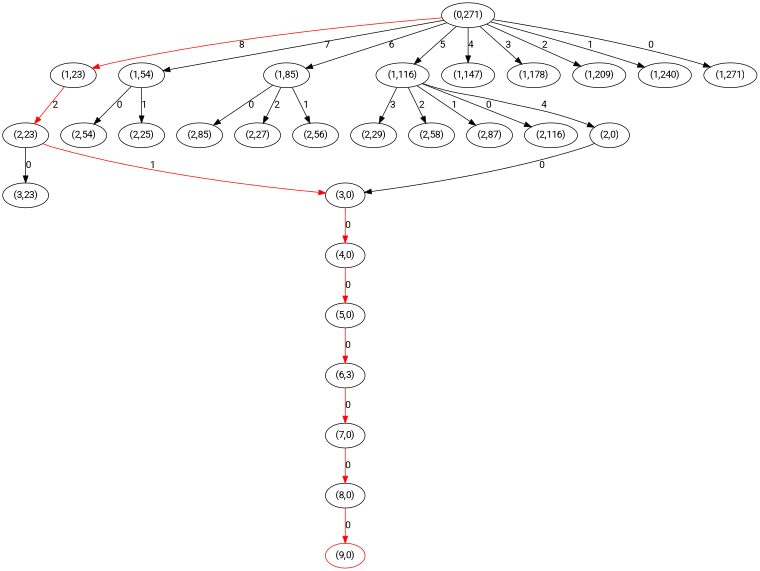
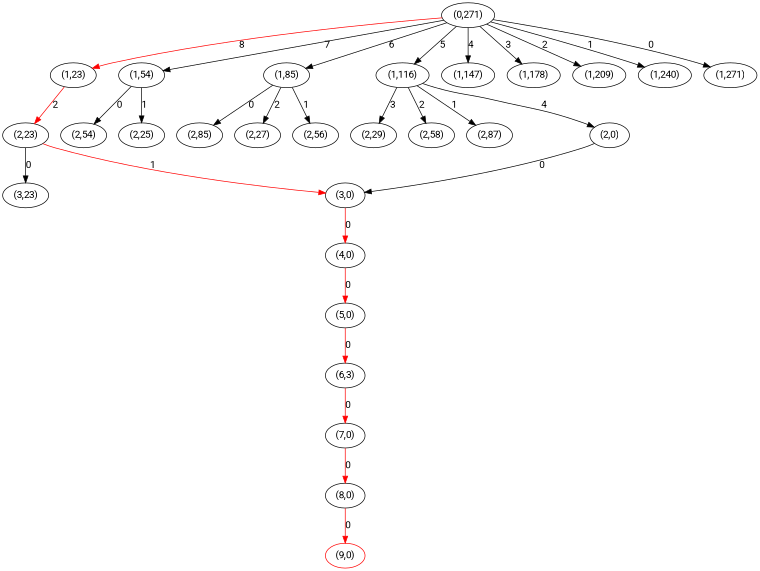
node "(2,116)": removed
